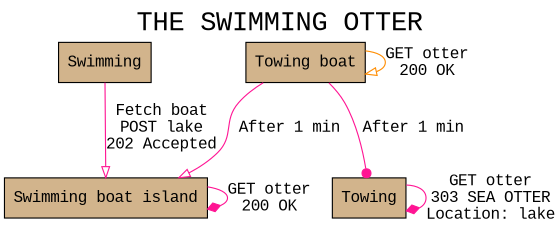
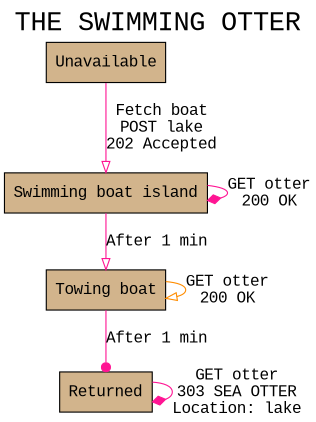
node "Swimming": label "Swimming" -> "Unavailable"
edge "Towing boat" -> "Swimming boat island": reversed
node "Towing": label "Towing" -> "Returned"
